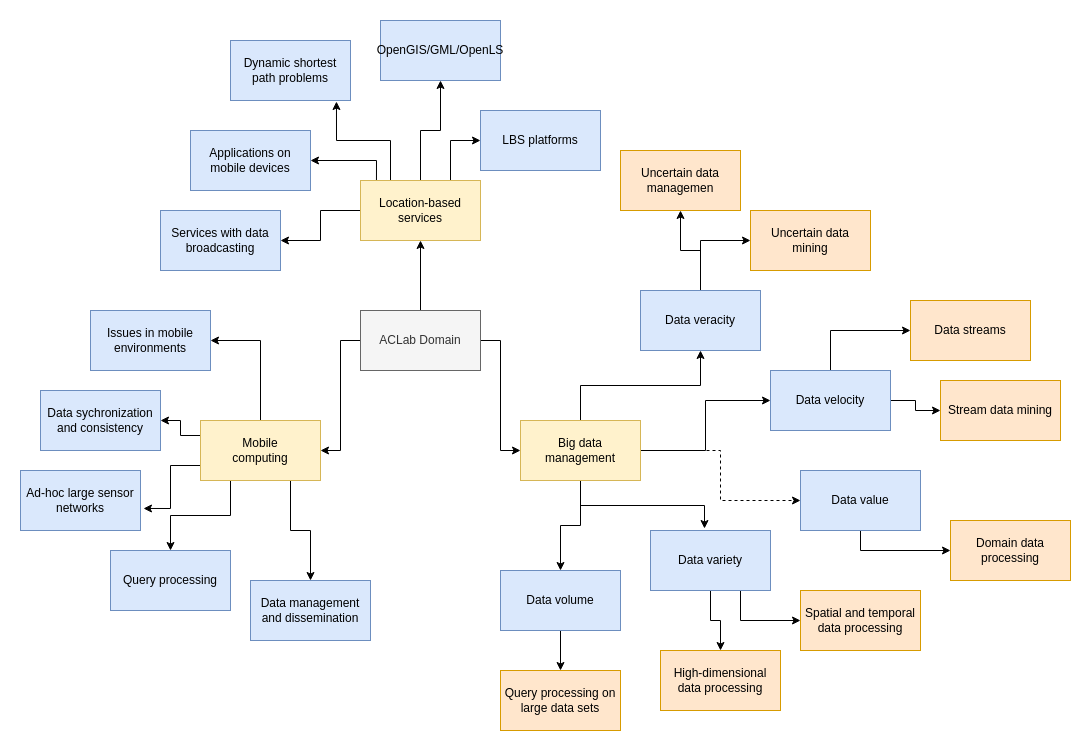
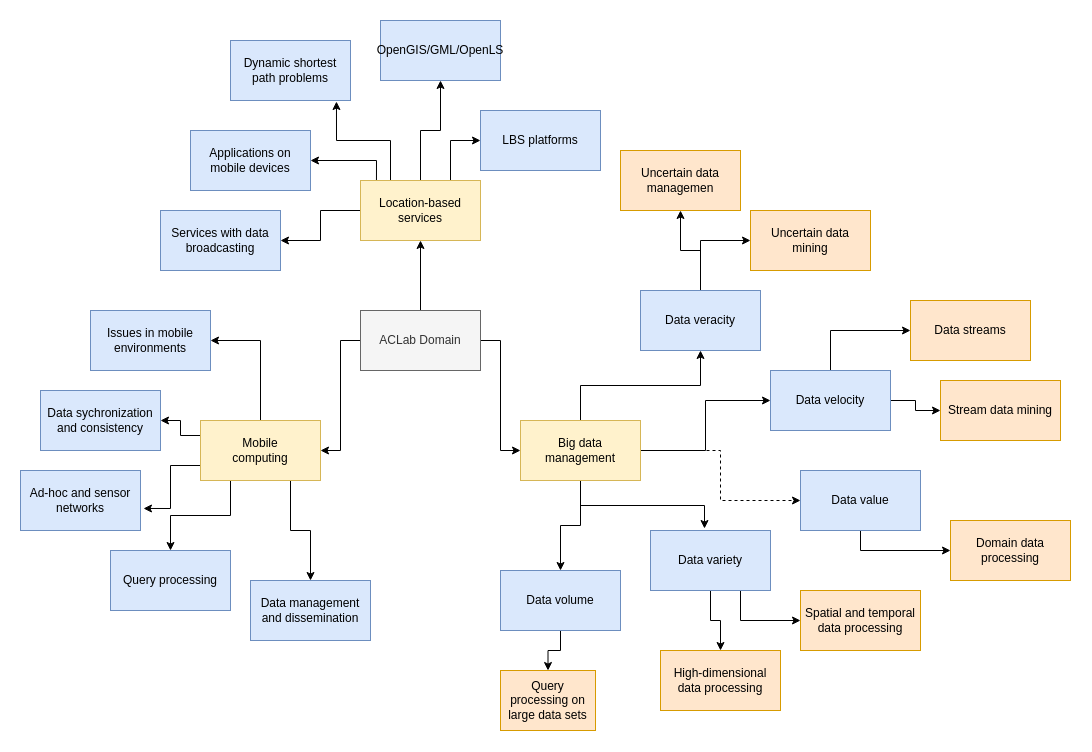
node "Ad-hoc large sensor networks": label "Ad-hoc large sensor networks" -> "Ad-hoc and sensor networks"
node "Query processing on large data sets": size 120x60 -> 95x60
